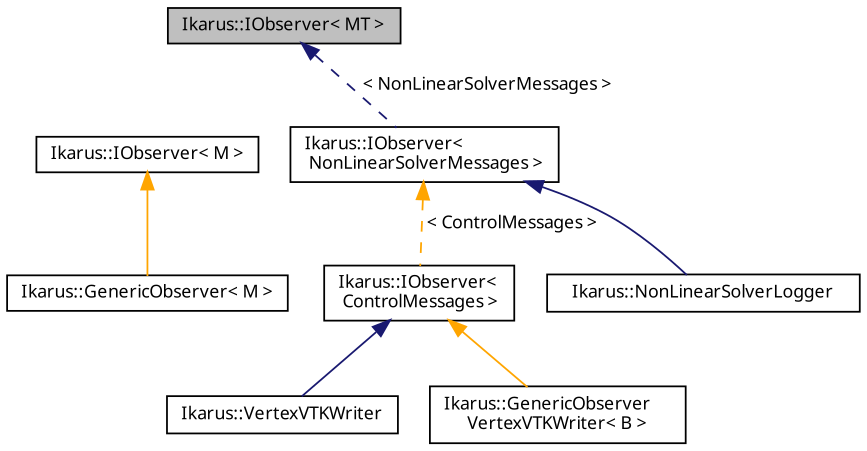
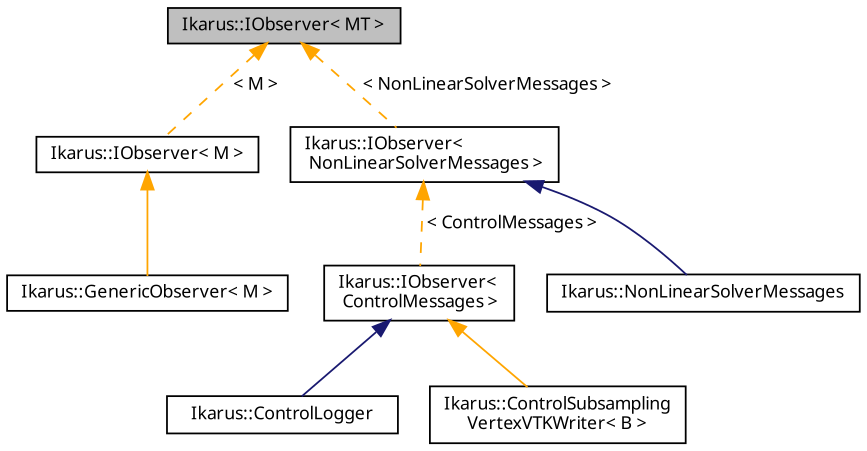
edge "Ikarus::IObserver< NonLinearSolverMessages >" -> "Ikarus::IObserver< MT >": color midnightblue -> orange
edge "Ikarus::IObserver< M >" -> "Ikarus::IObserver< MT >": added, label "< M >"
node "Ikarus::NonLinearSolverLogger": label "Ikarus::NonLinearSolverLogger" -> "Ikarus::NonLinearSolverMessages"
node "Ikarus::VertexVTKWriter": label "Ikarus::VertexVTKWriter" -> "Ikarus::ControlLogger"
node "Ikarus::GenericObserver VertexVTKWriter< B >": label "Ikarus::GenericObserver VertexVTKWriter< B >" -> "Ikarus::ControlSubsampling VertexVTKWriter< B >"
